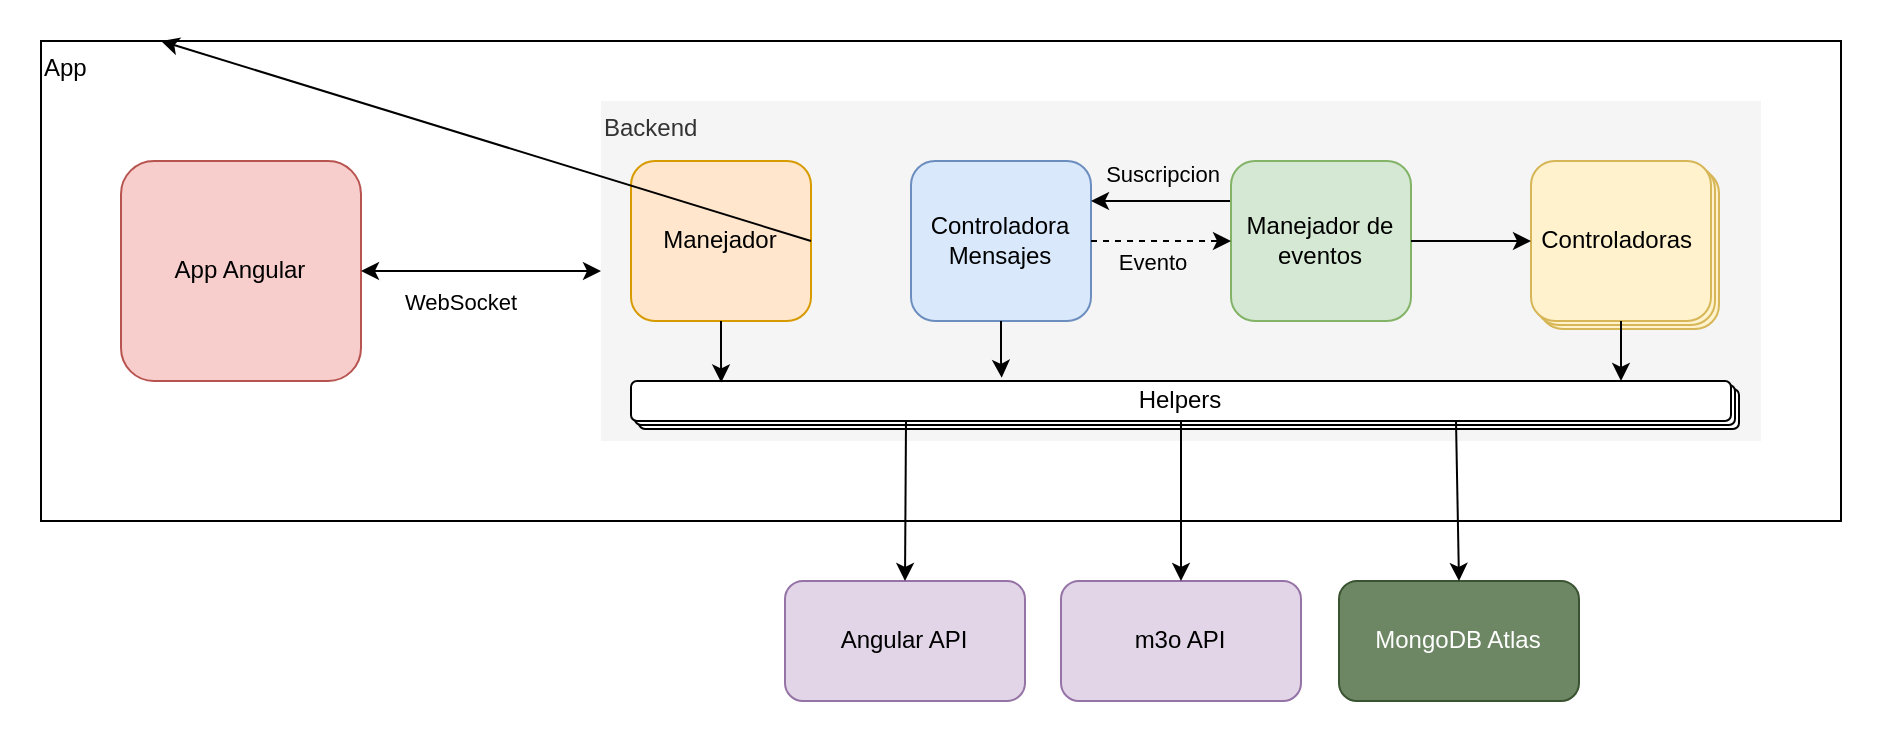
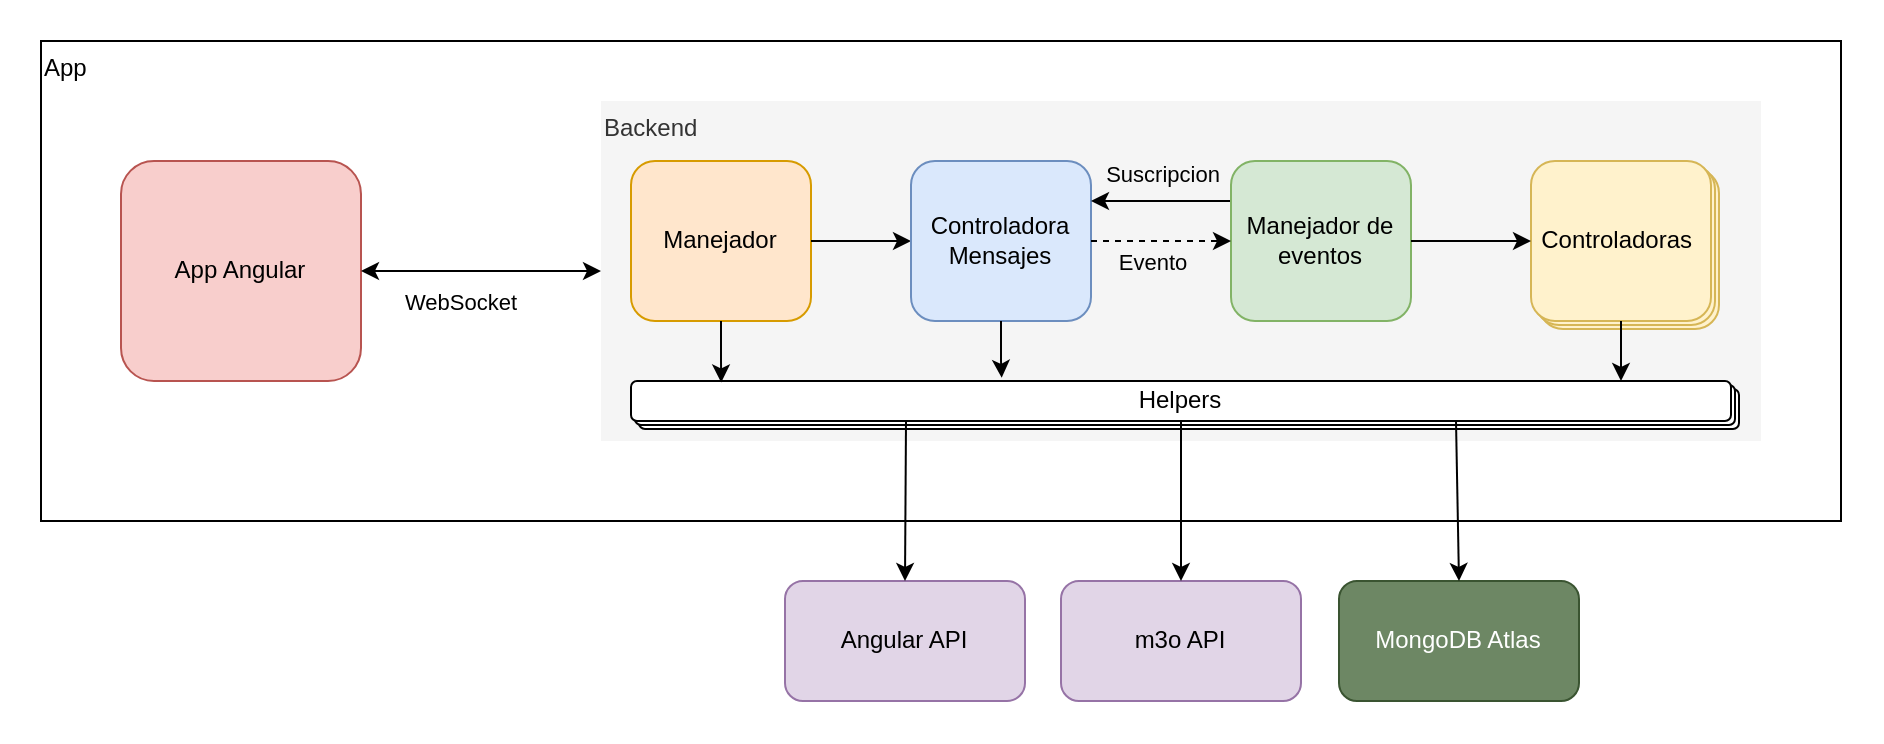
edge "Manejador" -> "App": now "Manejador" -> "Controladora Mensajes"
